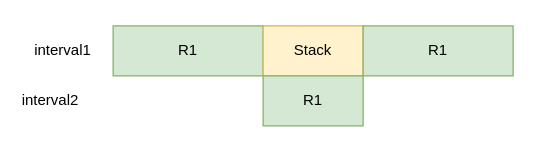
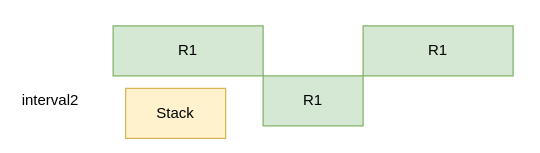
node "interval1": removed
node "Stack": moved (313, 51) -> (176, 113)
